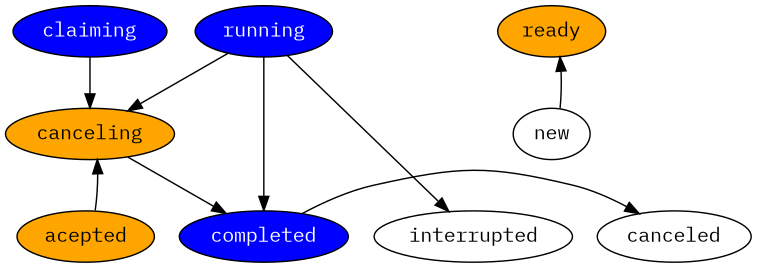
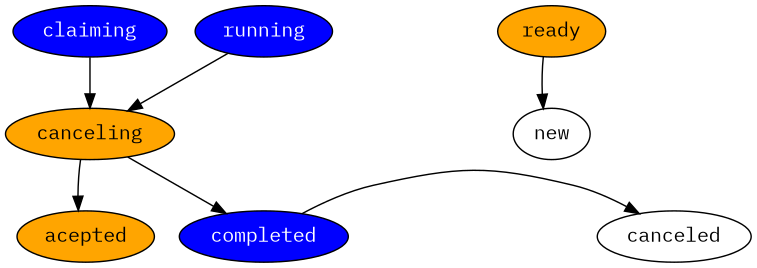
edge "new" -> "ready": reversed
edge "running" -> "completed": removed
edge "acepted" -> "canceling": reversed
node "interrupted": removed
